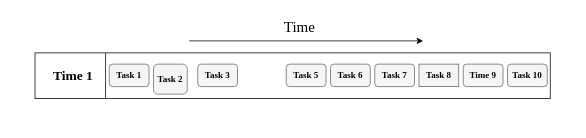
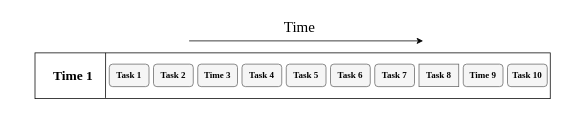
node "Task 3": label "Task 3" -> "Time 3"
node "Task 4": added
node "Task 2": size 34x30 -> 40x23
